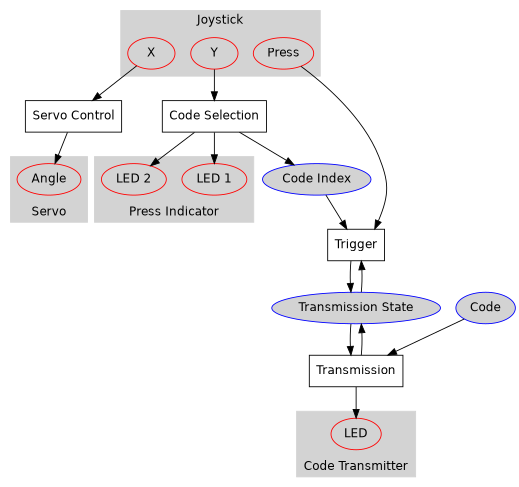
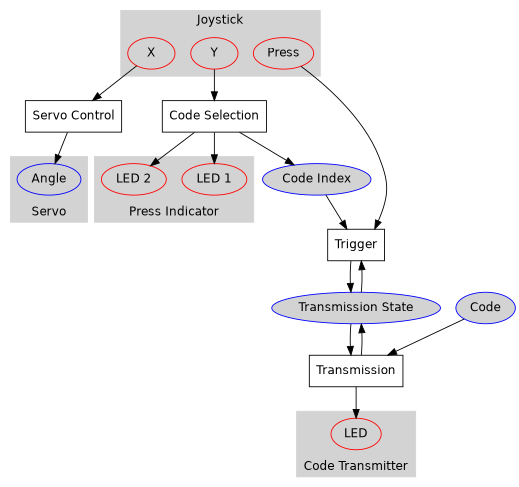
node "Angle": color red -> blue
